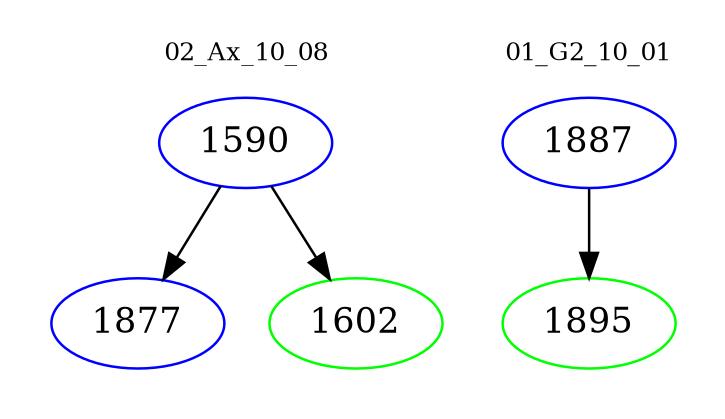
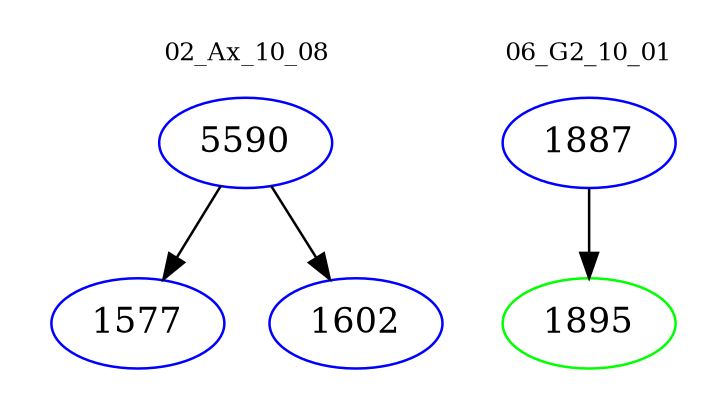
cluster "01_G2_10_01": label "01_G2_10_01" -> "06_G2_10_01"
node "1590": label "1590" -> "5590"
node "1877": label "1877" -> "1577"
node "1602": color green -> blue
